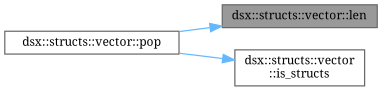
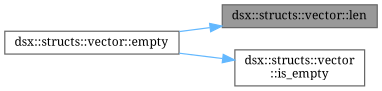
node "dsx::structs::vector::pop": label "dsx::structs::vector::pop" -> "dsx::structs::vector::empty"
node "dsx::structs::vector ::is_structs": label "dsx::structs::vector ::is_structs" -> "dsx::structs::vector ::is_empty"
